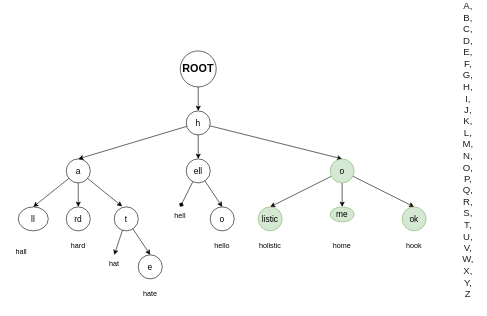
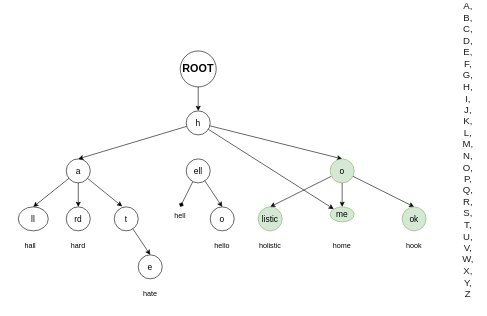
edge "h" -> "ell": now "h" -> "me"
edge "t" -> "hat": removed
node "hall": moved (21, 252) -> (30, 246)
node "hat": removed
